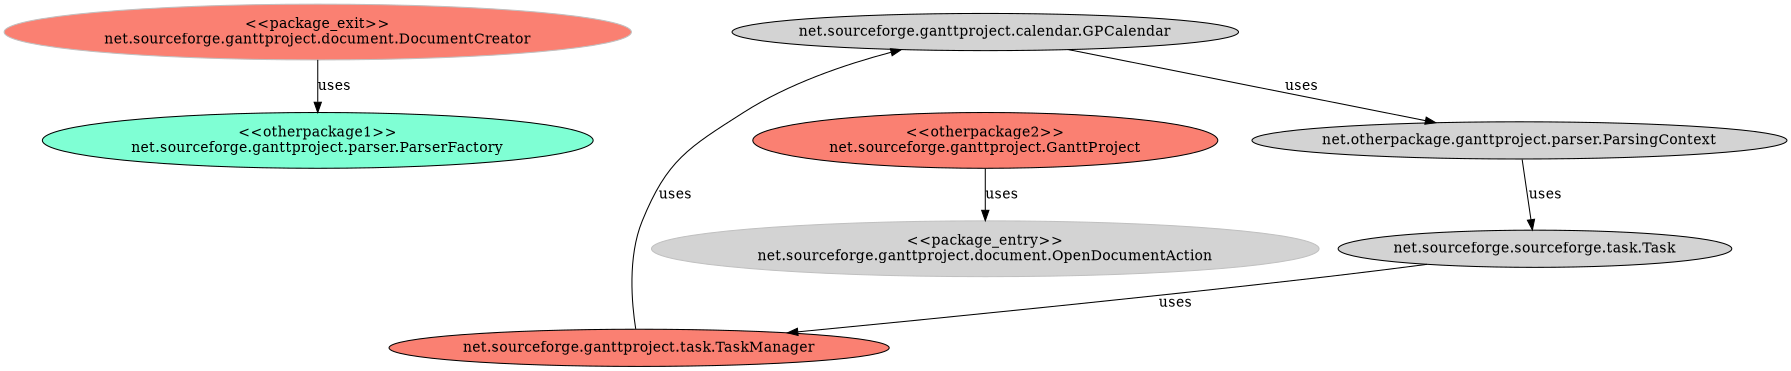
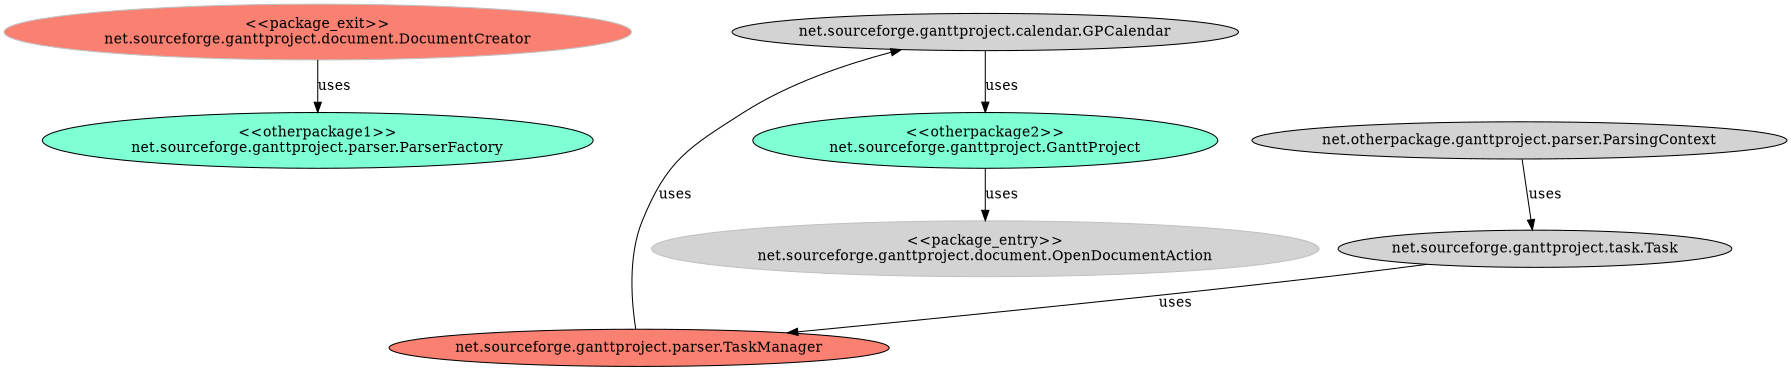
edge "net.sourceforge.ganttproject.calendar.GPCalendar" -> "net.otherpackage.ganttproject.parser.ParsingContext": now "net.sourceforge.ganttproject.calendar.GPCalendar" -> "<<otherpackage2>> net.sourceforge.ganttproject.GanttProject"
node "<<otherpackage2>> net.sourceforge.ganttproject.GanttProject": fillcolor salmon -> aquamarine
node "net.sourceforge.sourceforge.task.Task": label "net.sourceforge.sourceforge.task.Task" -> "net.sourceforge.ganttproject.task.Task"
node "net.sourceforge.ganttproject.task.TaskManager": label "net.sourceforge.ganttproject.task.TaskManager" -> "net.sourceforge.ganttproject.parser.TaskManager"
